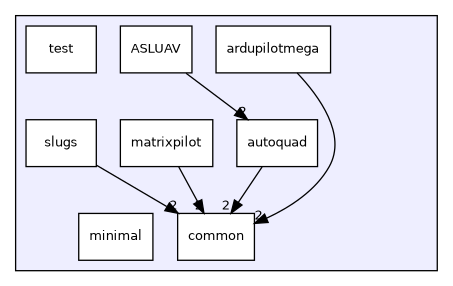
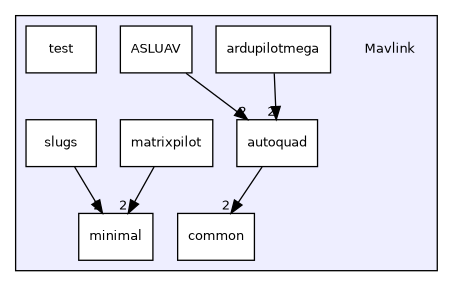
node "Mavlink": added
edge "ardupilotmega" -> "common": now "ardupilotmega" -> "autoquad"
edge "matrixpilot" -> "common": now "matrixpilot" -> "minimal"
edge "slugs" -> "common": now "slugs" -> "minimal"
